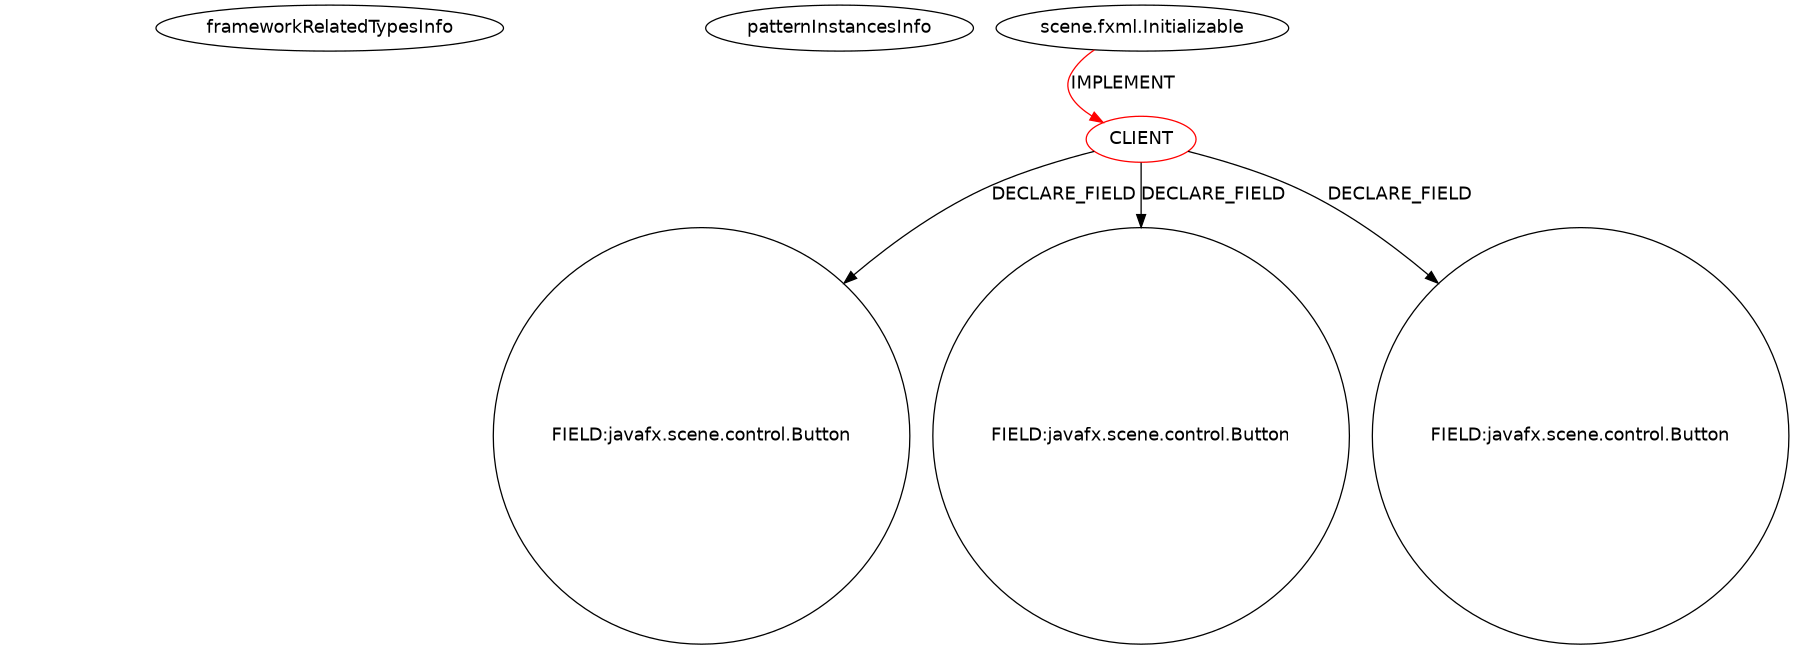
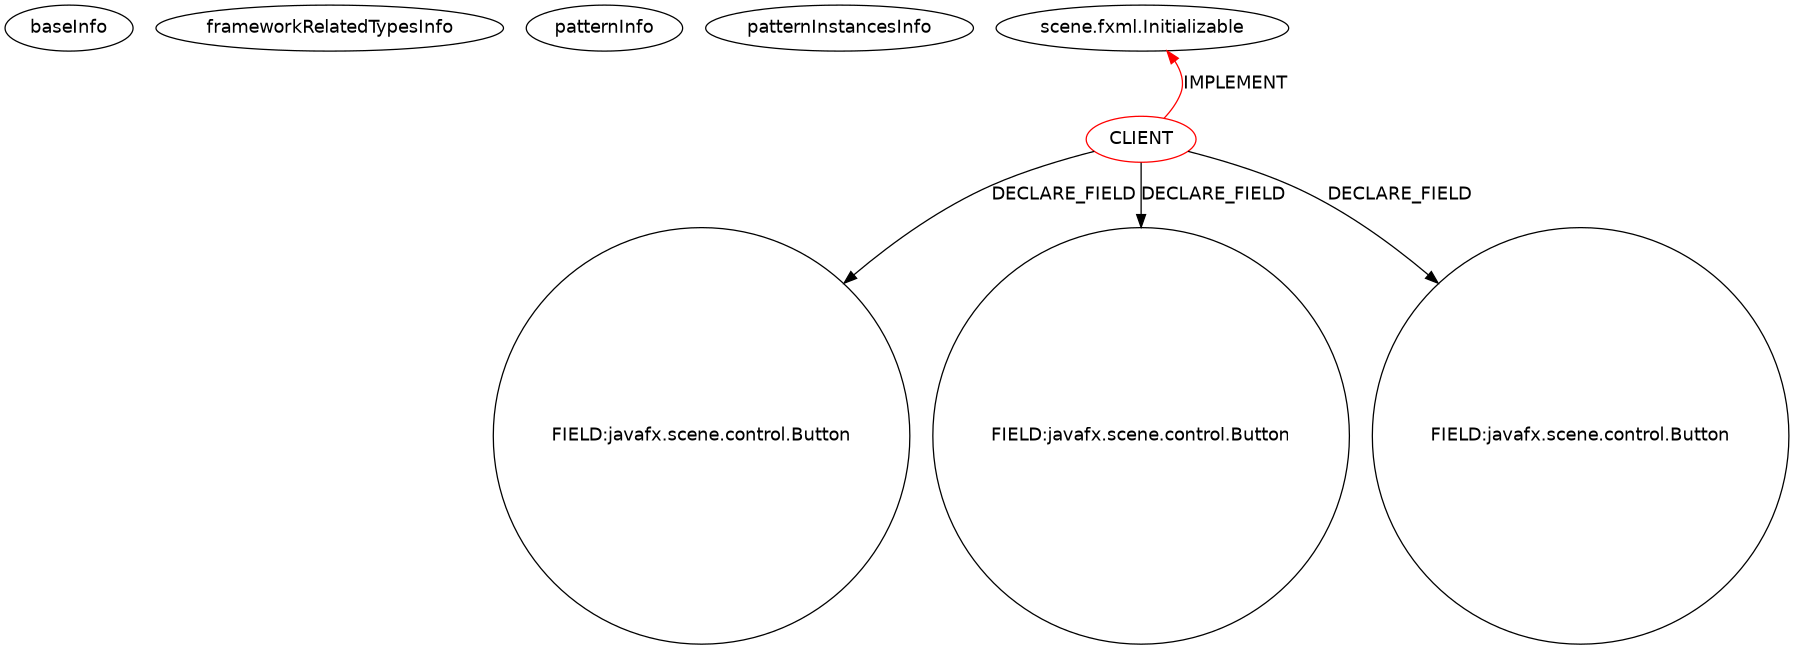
node "baseInfo": added
node "patternInfo": added
edge "scene.fxml.Initializable" -> "CLIENT": reversed
